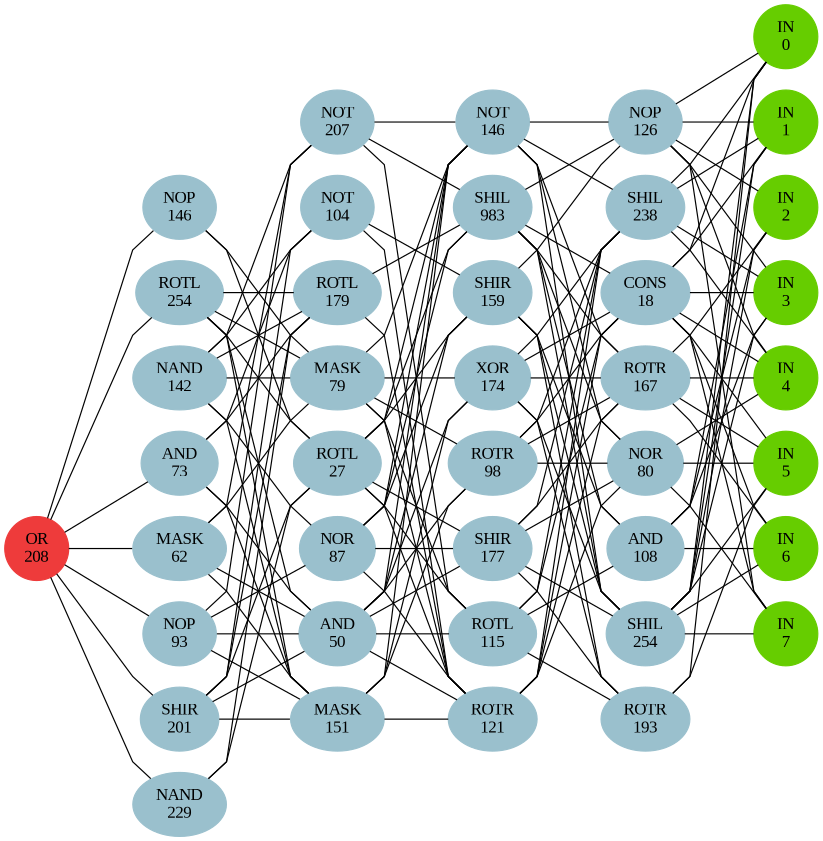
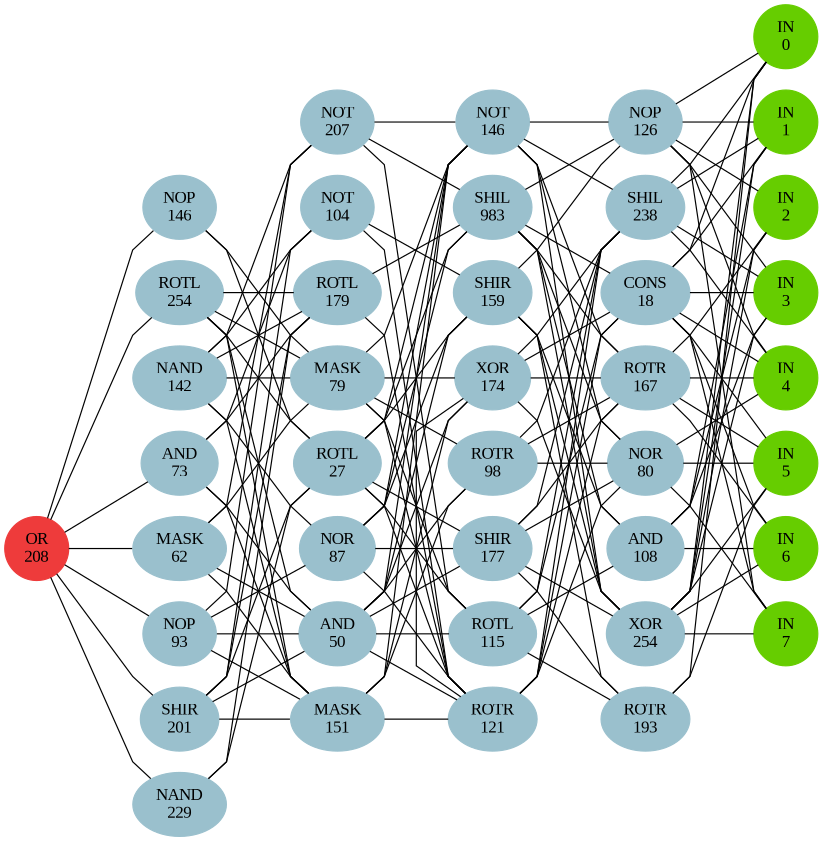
edge "CONS 18" -- "ROTR 98": removed
edge "XOR 174" -- "ROTR 193": now "XOR 174" -- "ROTR 121"
node "SHIL 254": label "SHIL 254" -> "XOR 254"
